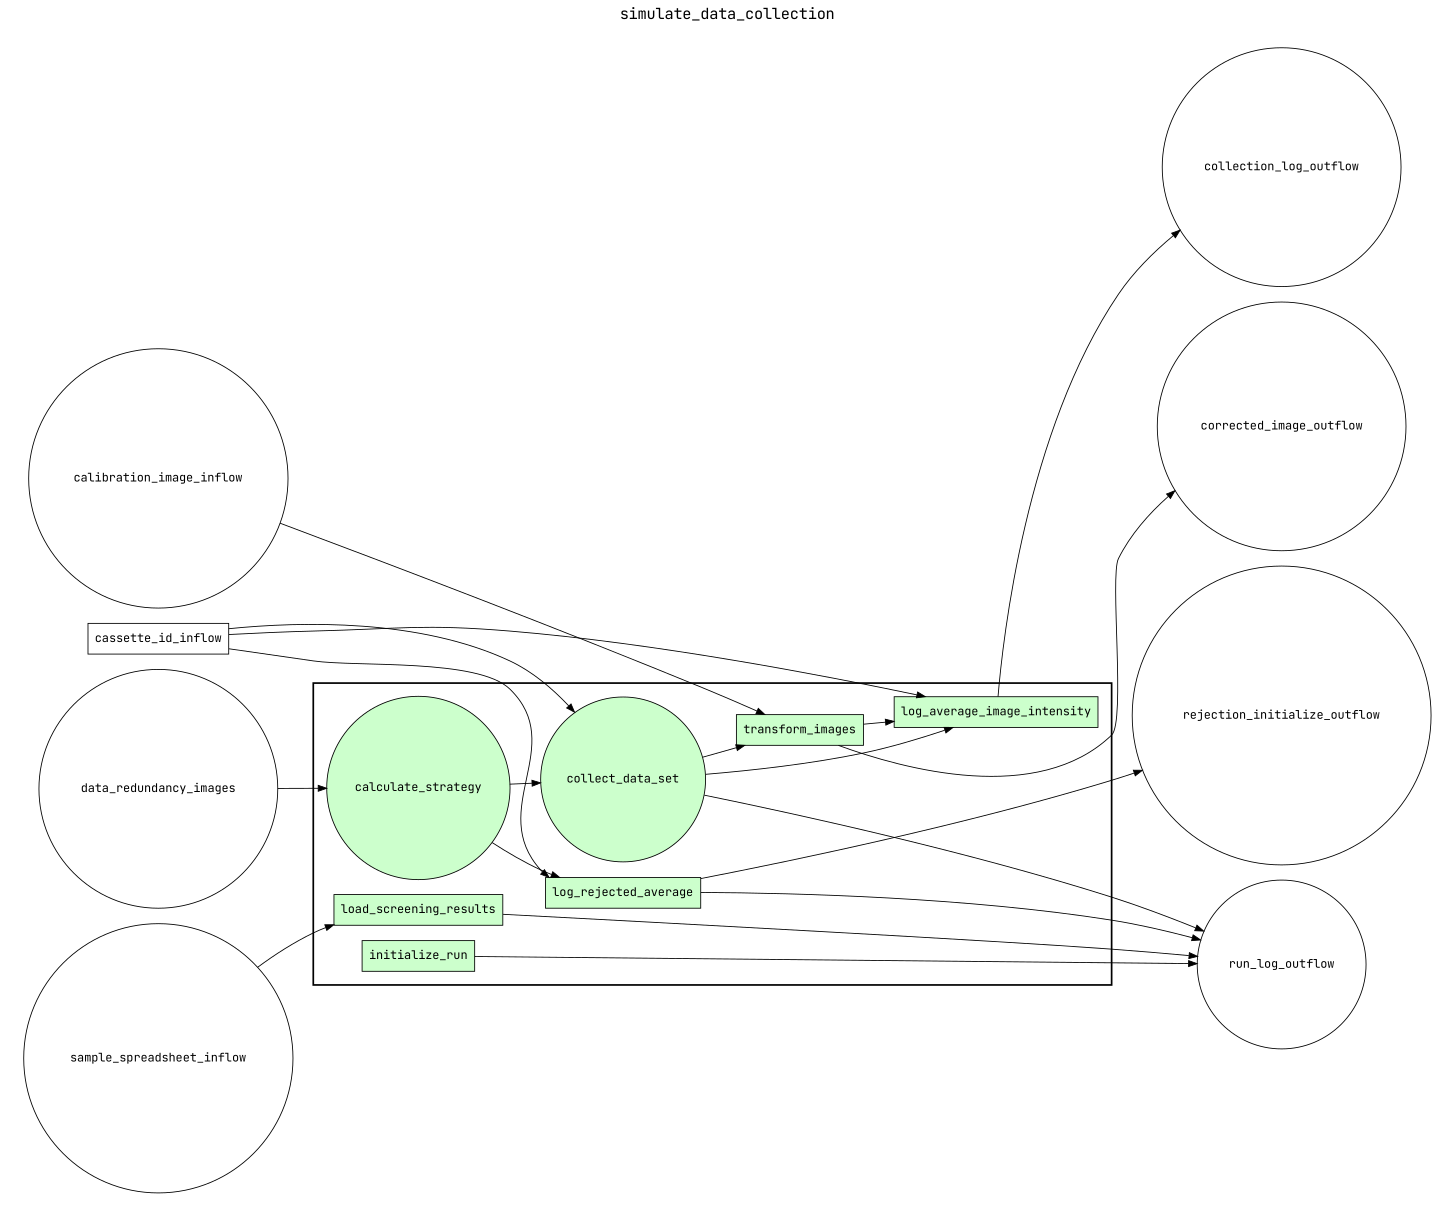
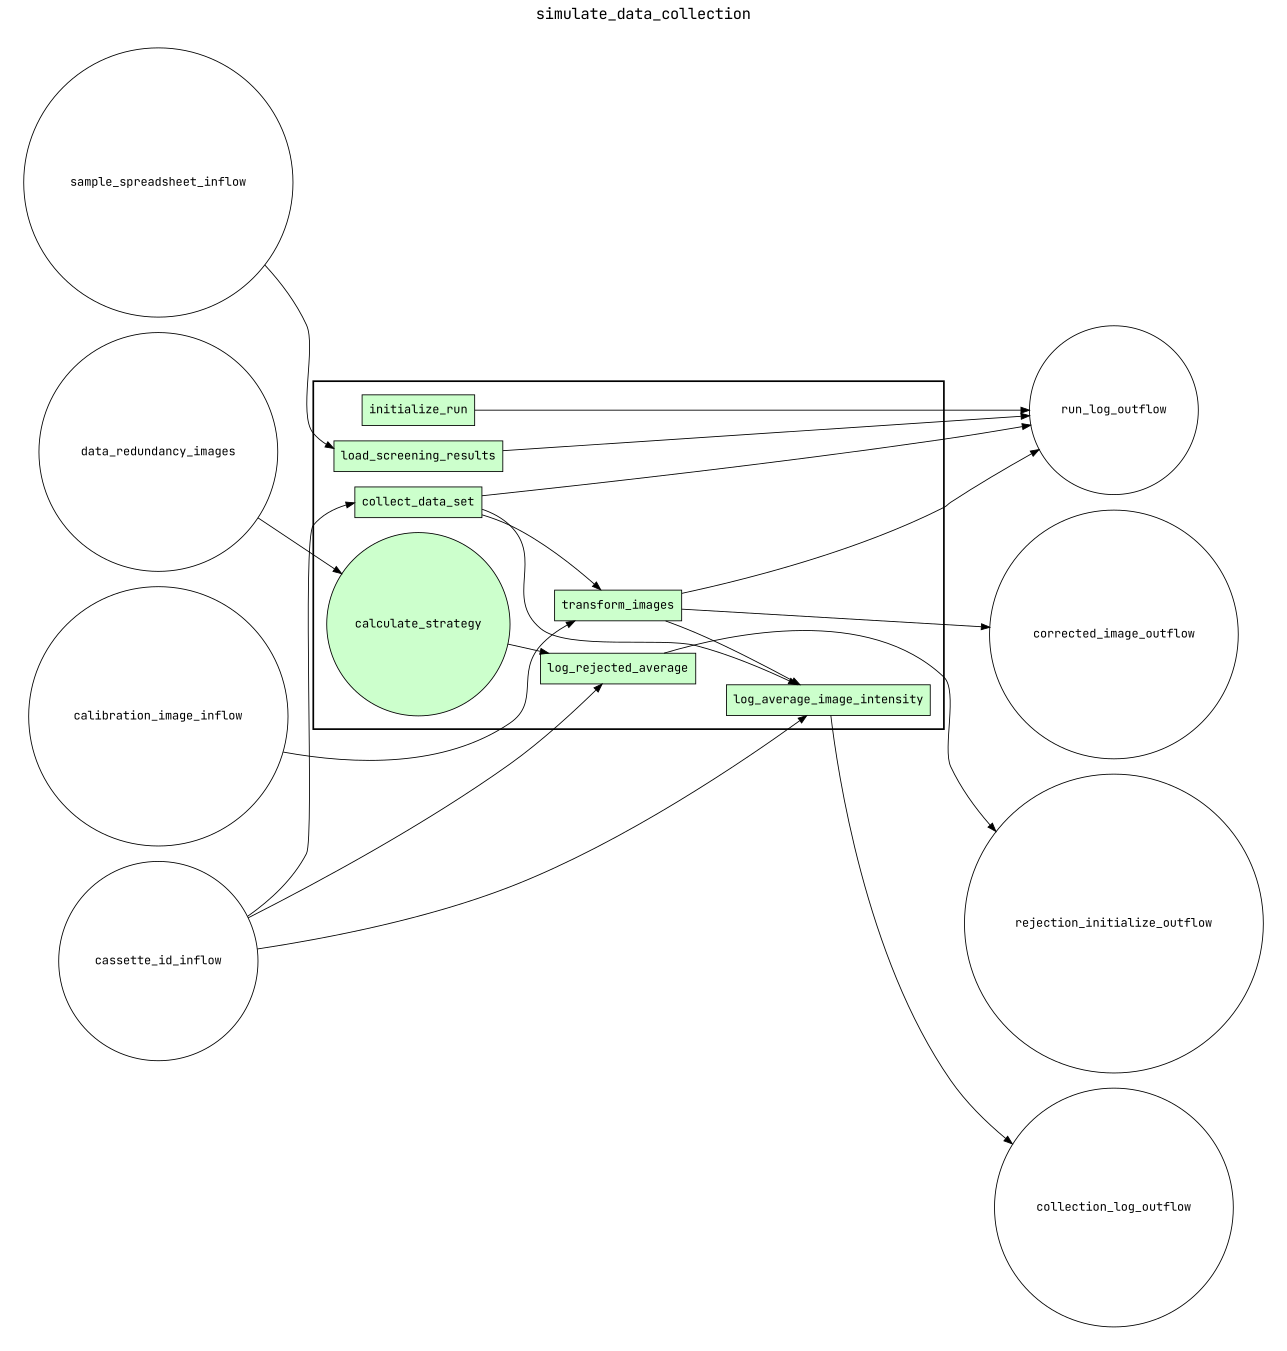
node "cassette_id_inflow": shape box -> circle
node "collect_data_set": shape circle -> box
edge "calculate_strategy" -> "collect_data_set": removed
edge "log_rejected_average" -> "run_log_outflow": now "transform_images" -> "run_log_outflow"
